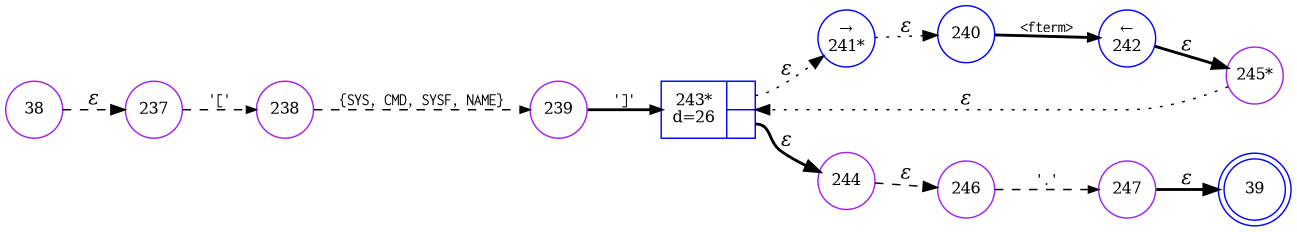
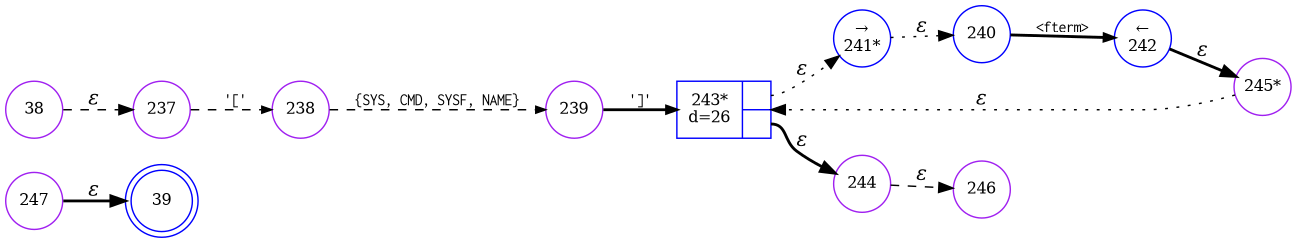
edge "246" -> "247": removed, label "'.'"
